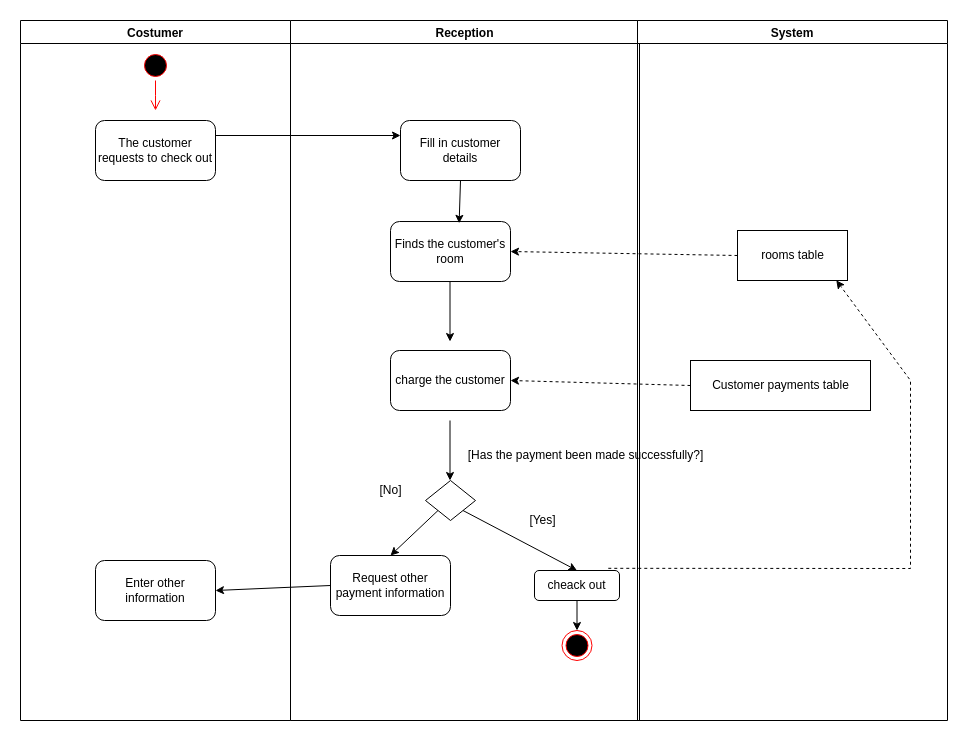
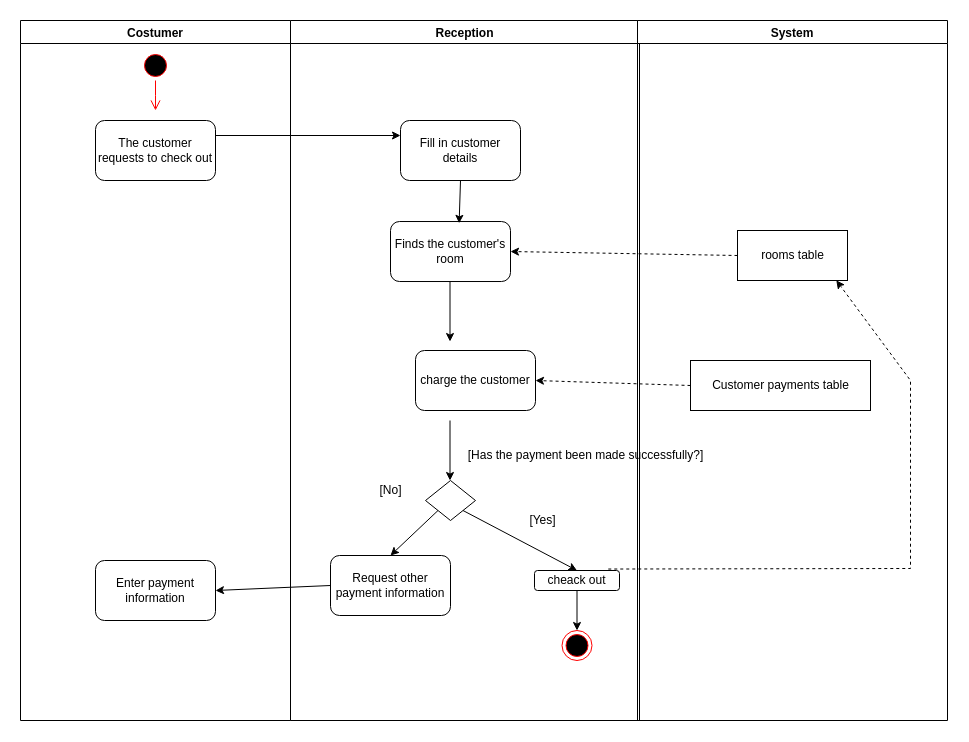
node "charge the customer": moved (451, 381) -> (476, 381)
node "cheack out": size 85x30 -> 85x20
node "Enter other information": label "Enter other information" -> "Enter payment information"
